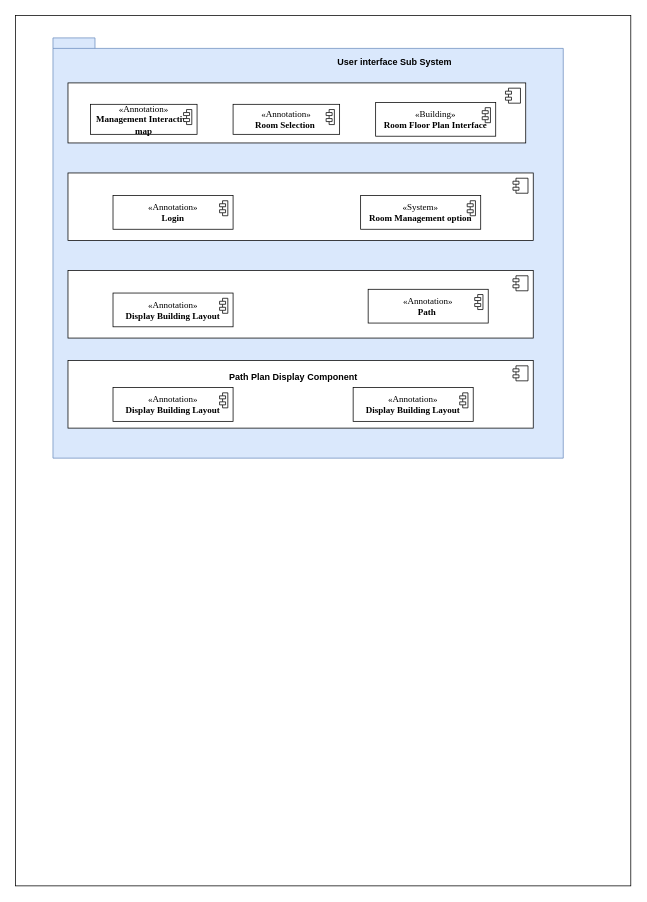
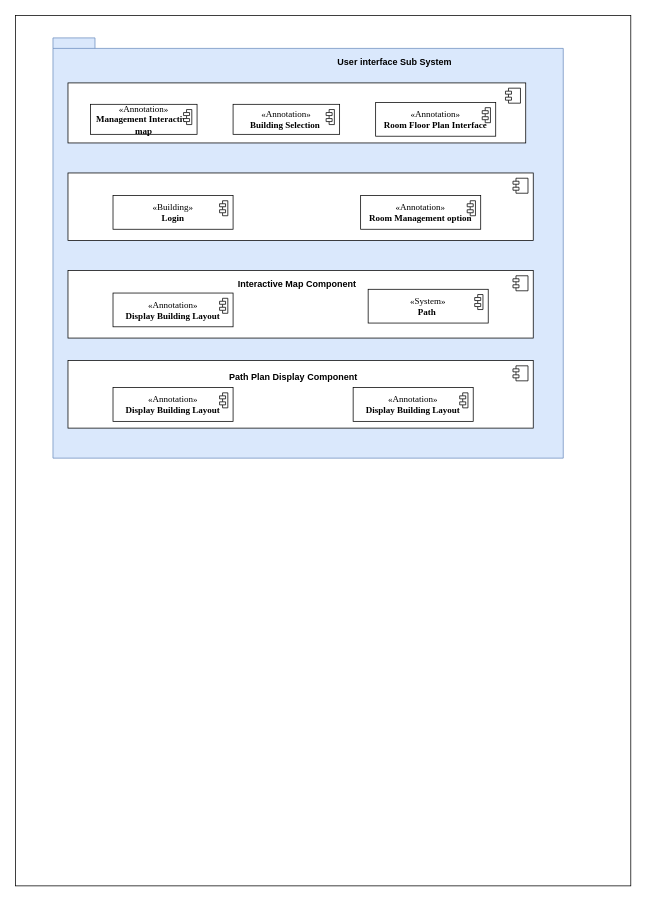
node "«Annotation» Room Selection": label "«Annotation» Room Selection" -> "«Annotation» Building Selection"
node "«Building» Room Floor Plan Interface": label "«Building» Room Floor Plan Interface" -> "«Annotation» Room Floor Plan Interface"
node "«Annotation» Login": label "«Annotation» Login" -> "«Building» Login"
node "«System» Room Management option": label "«System» Room Management option" -> "«Annotation» Room Management option"
node "Interactive Map Component": added
node "«Annotation» Path": label "«Annotation» Path" -> "«System» Path"
